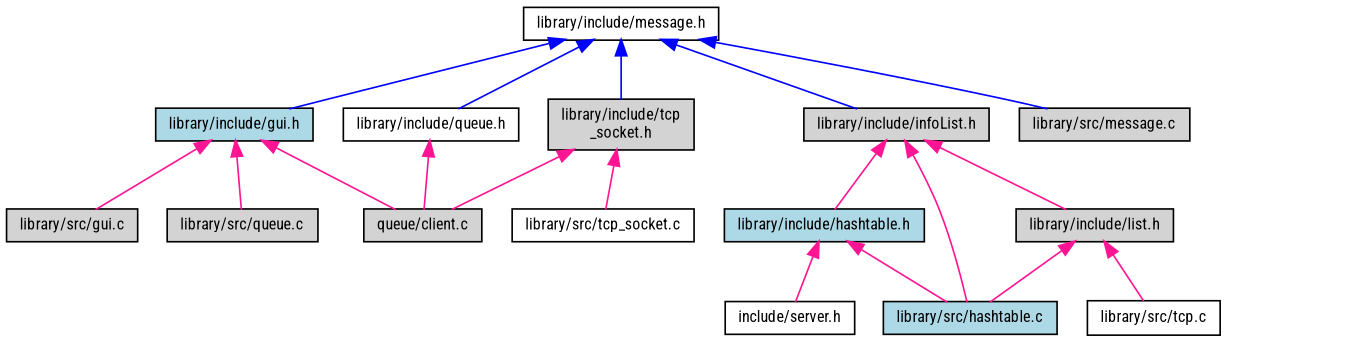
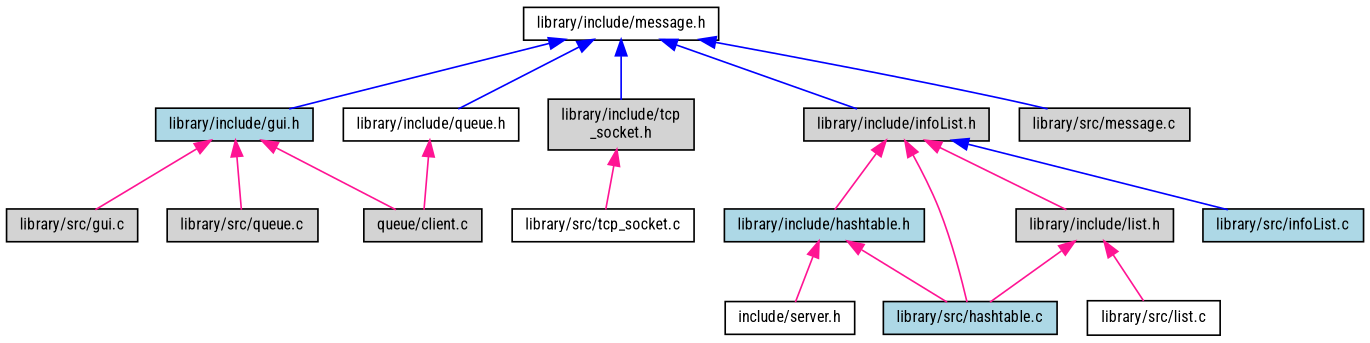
edge "queue/client.c" -> "library/include/tcp _socket.h": removed
node "library/src/infoList.c": added
node "library/src/tcp.c": label "library/src/tcp.c" -> "library/src/list.c"
